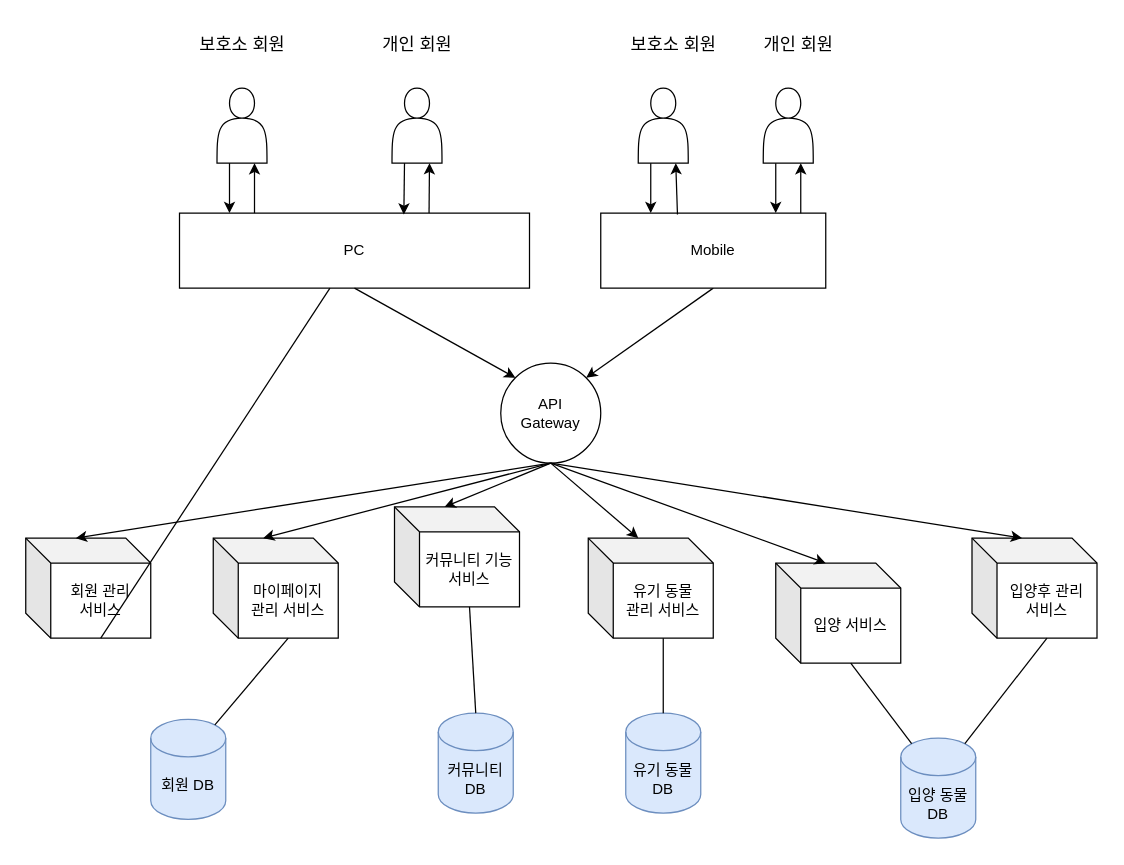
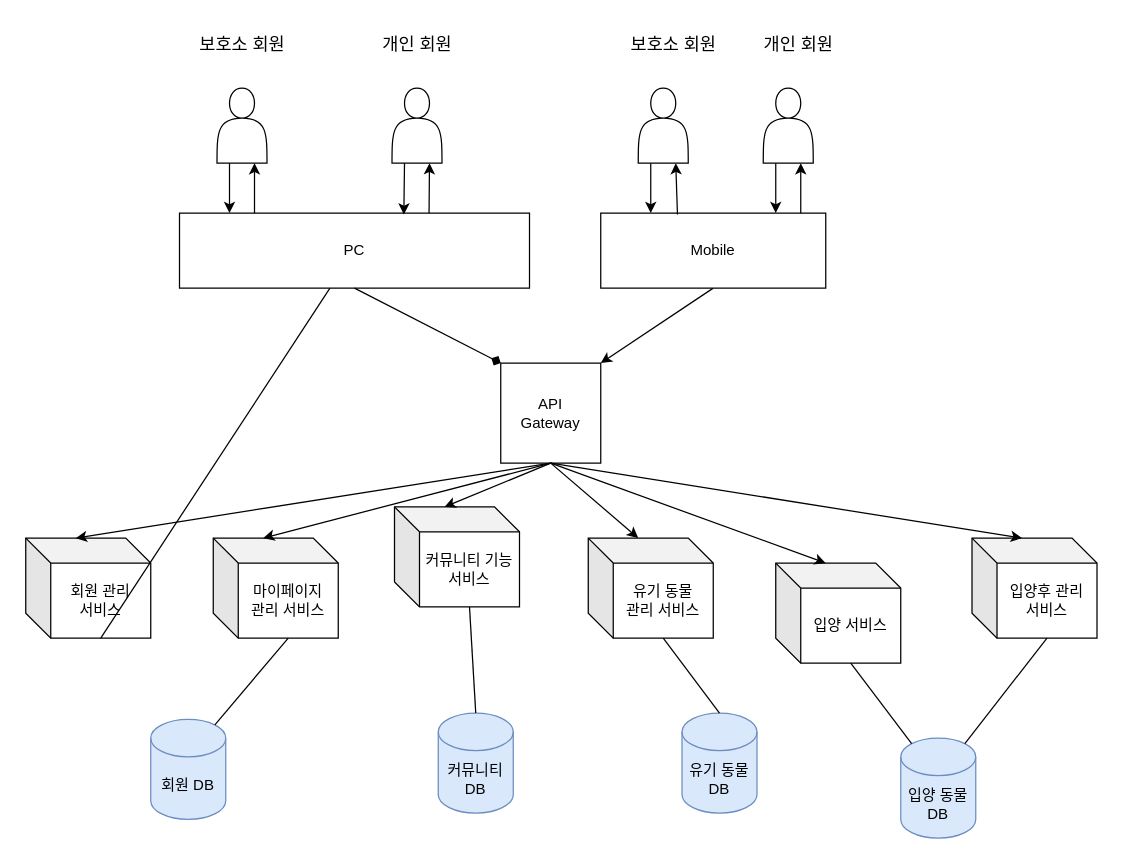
edge "PC" -> "API Gateway": arrowhead classic -> diamond
node "API Gateway": shape ellipse -> rectangle
node "유기 동물 DB": moved (663, 763) -> (719, 763)
